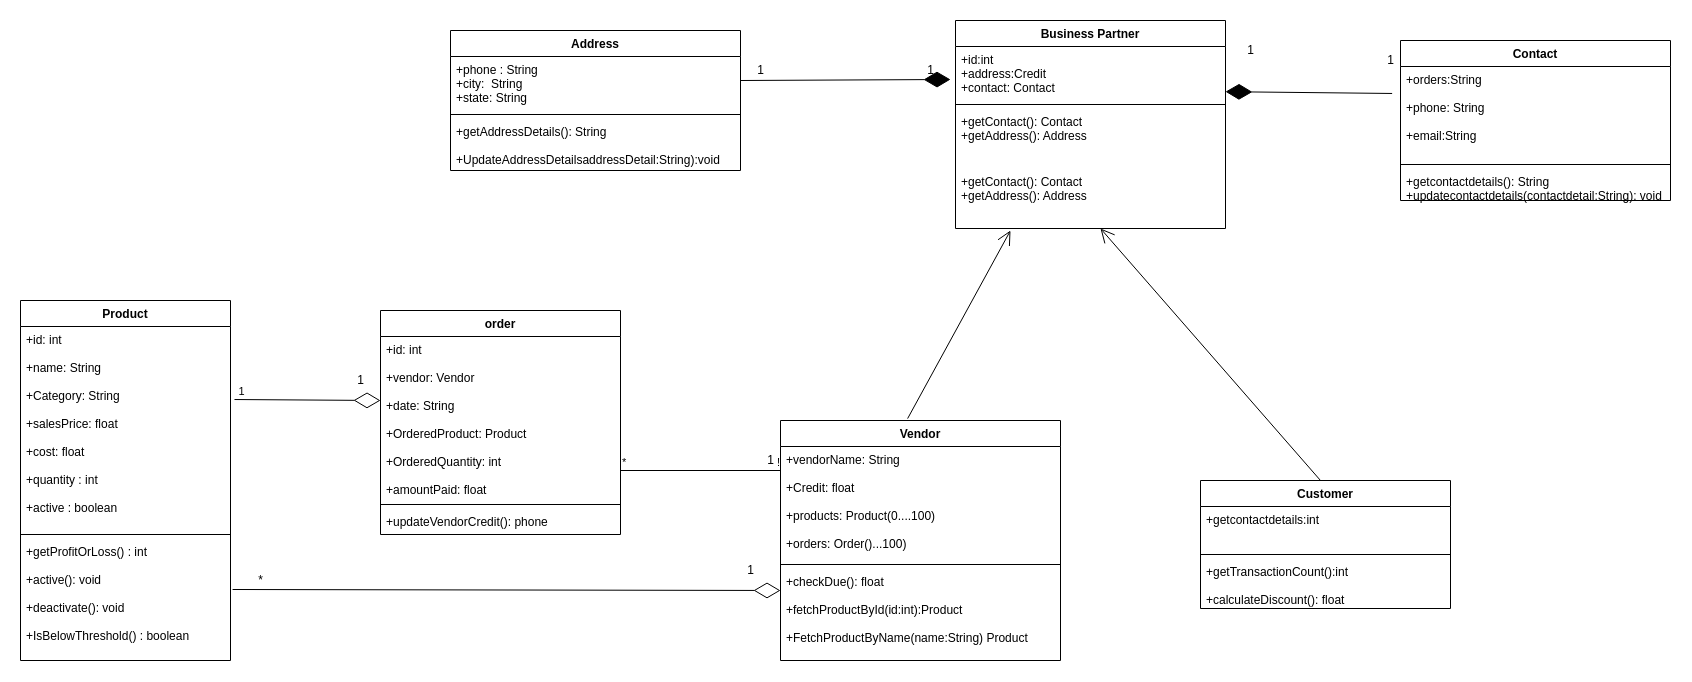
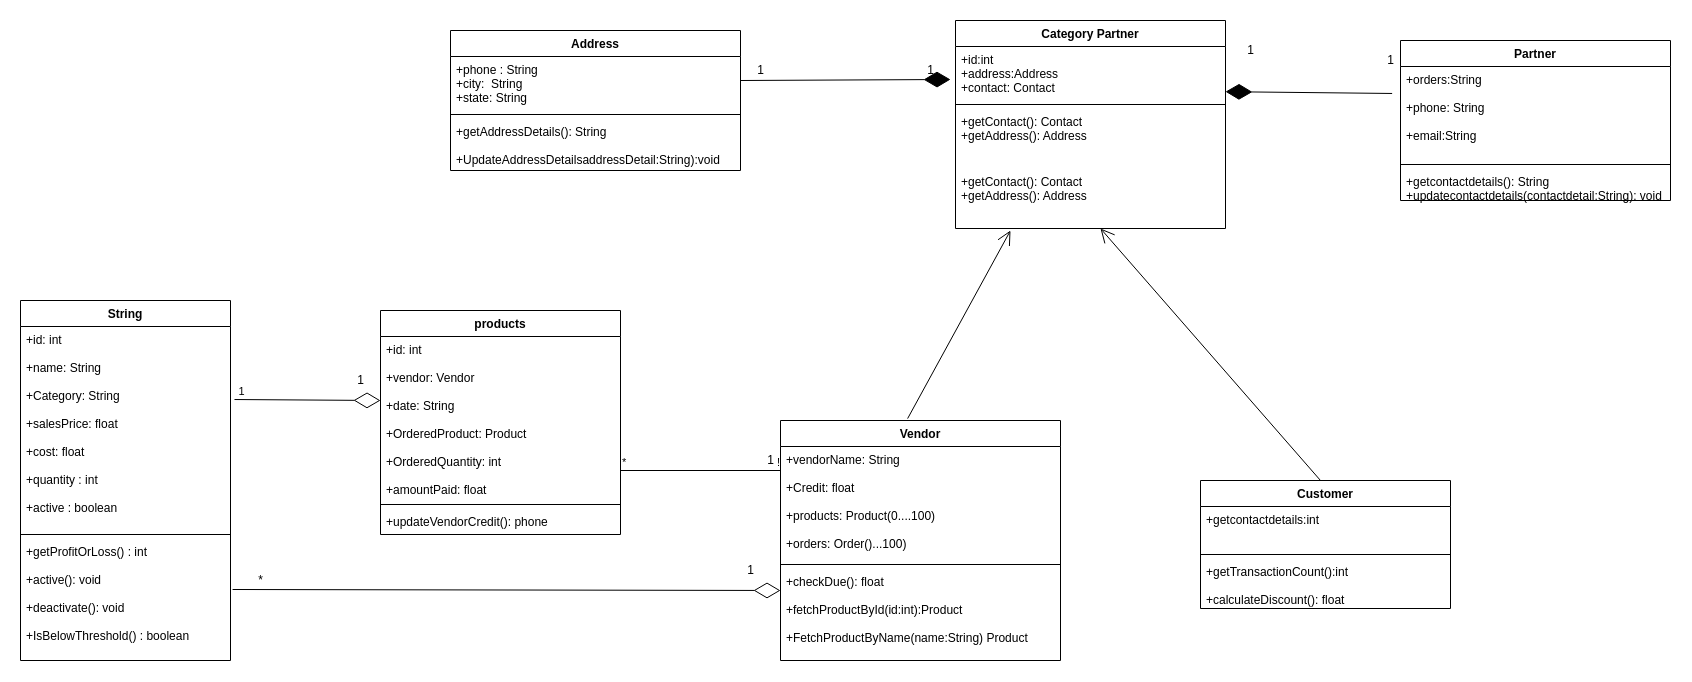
node "Business Partner": label "Business Partner" -> "Category Partner"
node "Contact": label "Contact" -> "Partner"
node "+id:int +address:Credit +contact: Contact": label "+id:int +address:Credit +contact: Contact" -> "+id:int +address:Address +contact: Contact"
node "Product": label "Product" -> "String"
node "order": label "order" -> "products"
